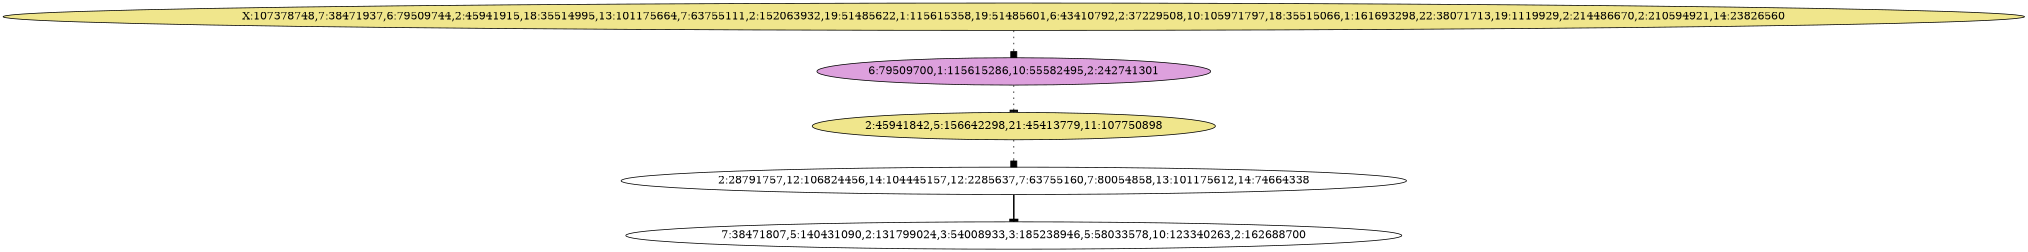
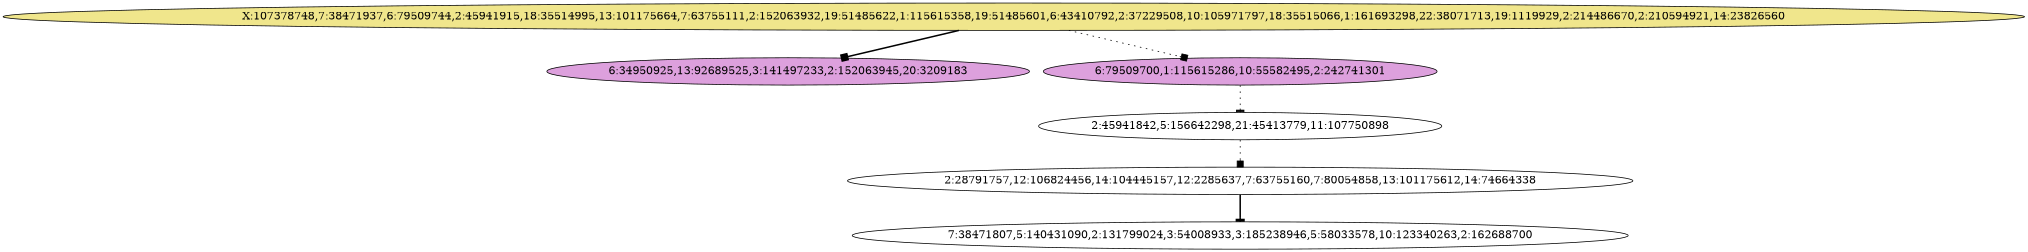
node "6:34950925,13:92689525,3:141497233,2:152063945,20:3209183": added
node "2:45941842,5:156642298,21:45413779,11:107750898": fillcolor khaki -> white
